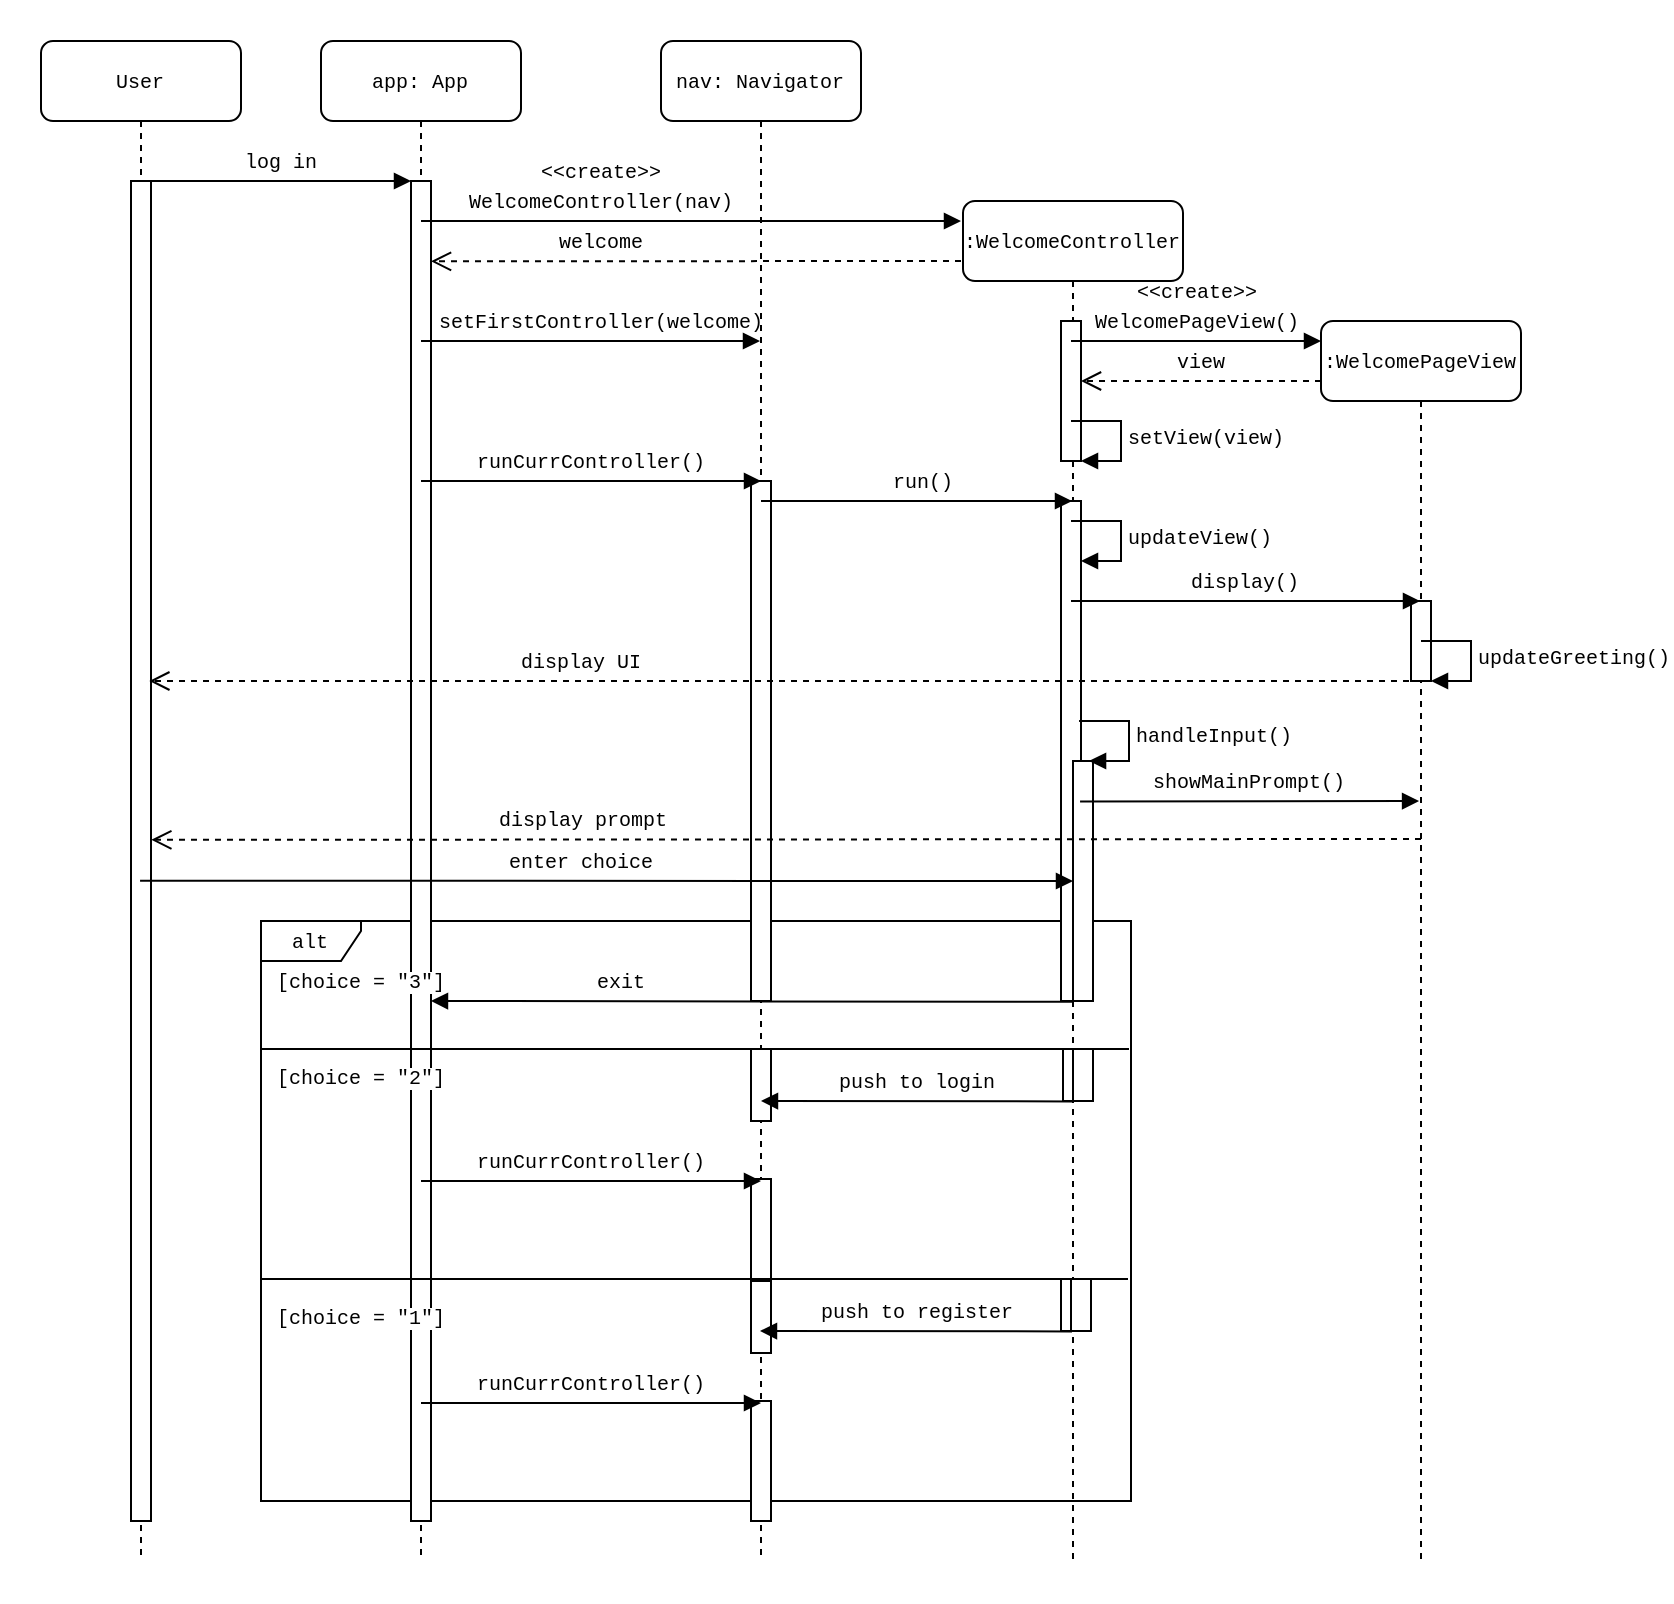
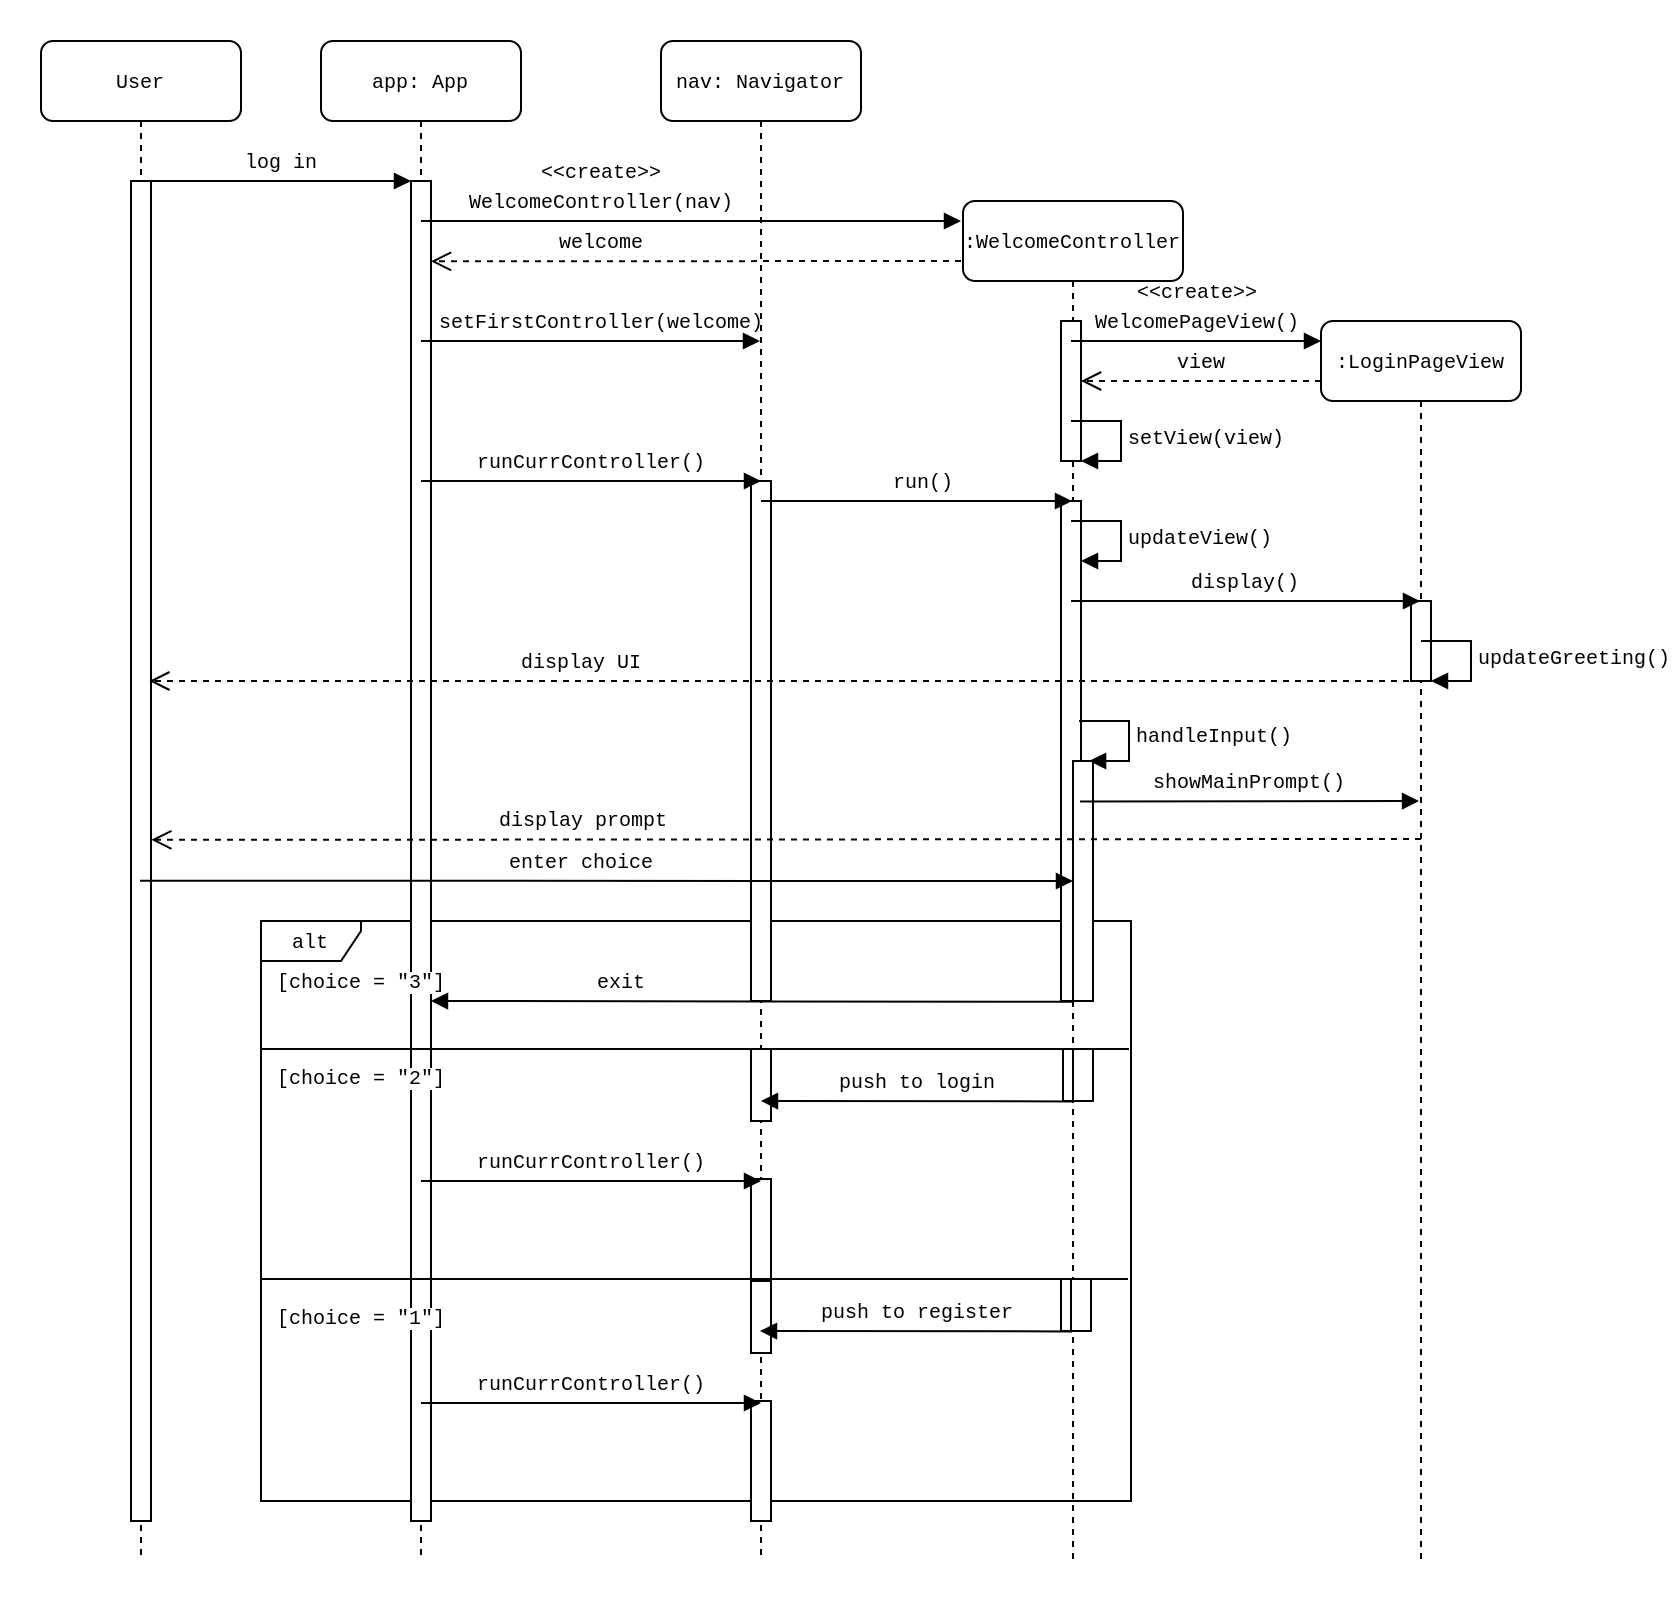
node ":WelcomePageView": label ":WelcomePageView" -> ":LoginPageView"
